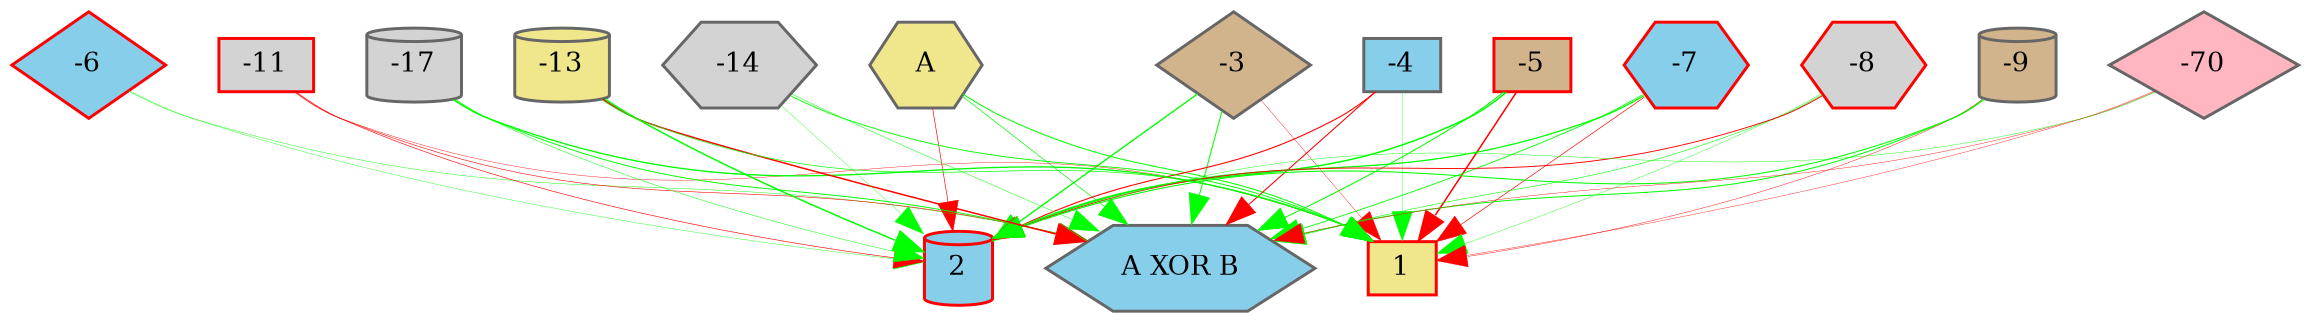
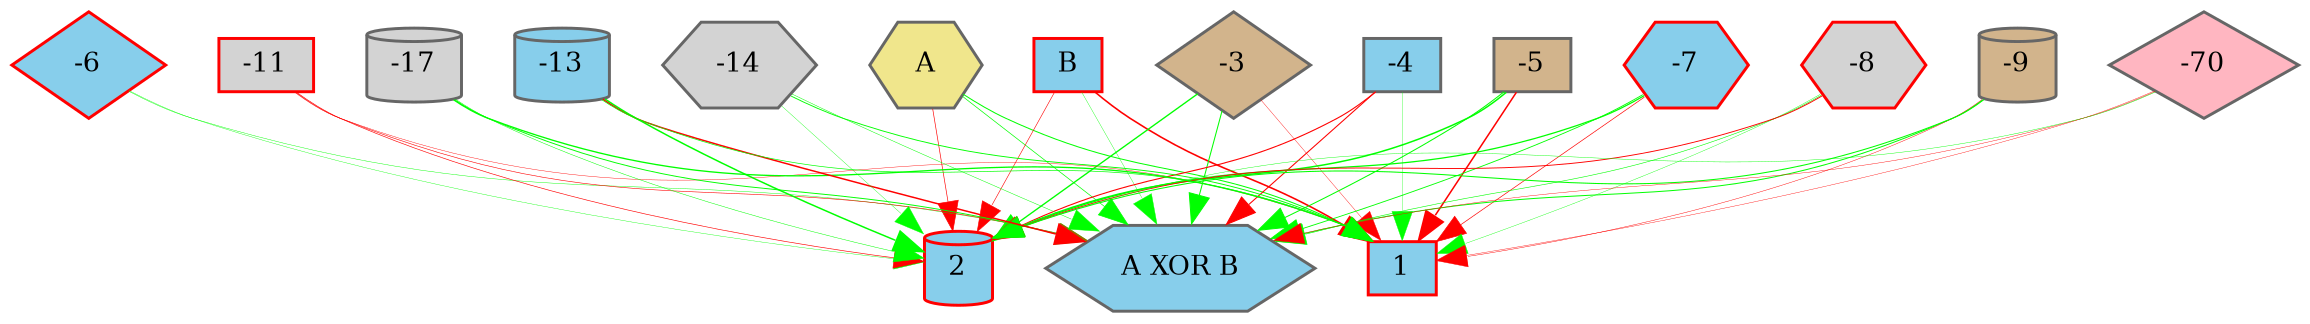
node "-13": fillcolor khaki -> skyblue
node "B": added
node "-5": color red -> gray40
node "1": fillcolor khaki -> skyblue
